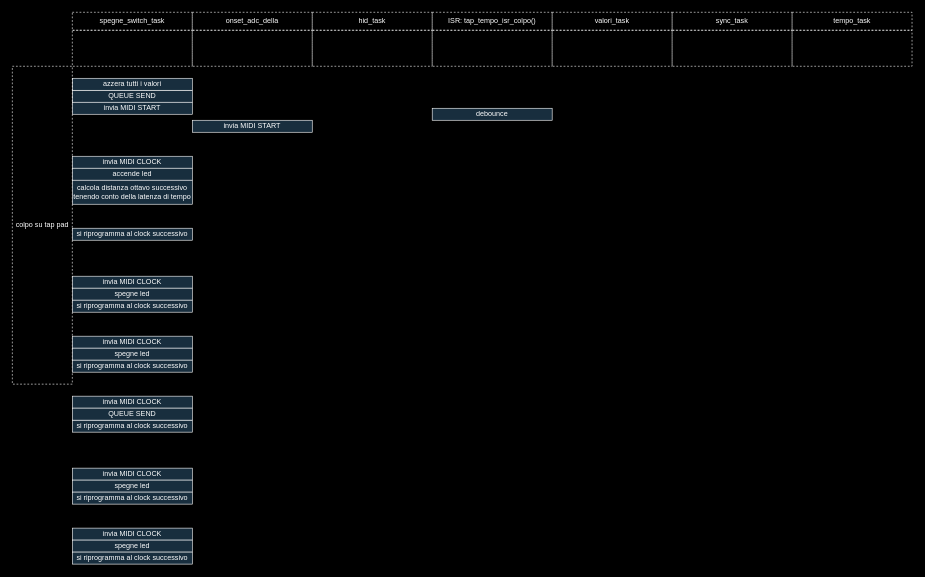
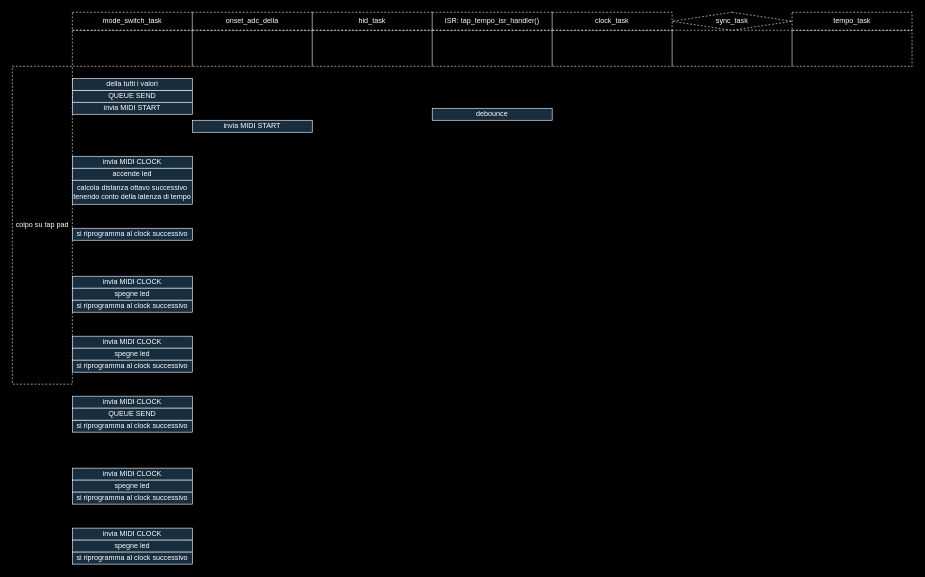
node "spegne_switch_task": label "spegne_switch_task" -> "mode_switch_task"
node "ISR: tap_tempo_isr_colpo()": label "ISR: tap_tempo_isr_colpo()" -> "ISR: tap_tempo_isr_handler()"
node "valori_task": label "valori_task" -> "clock_task"
node "sync_task": shape rectangle -> diamond
node "azzera tutti i valori": label "azzera tutti i valori" -> "della tutti i valori"
